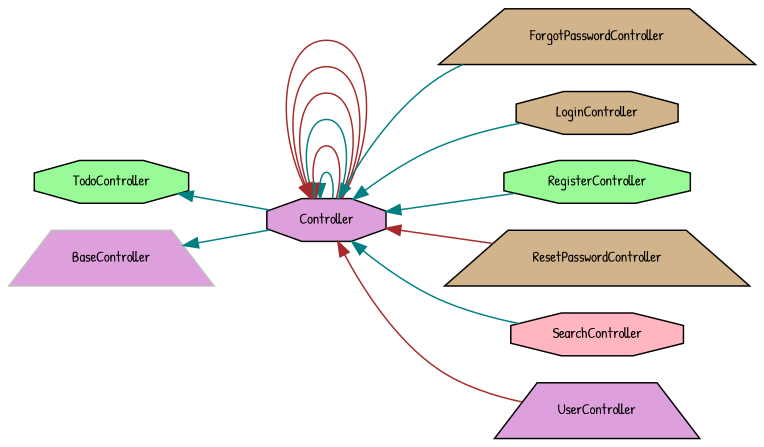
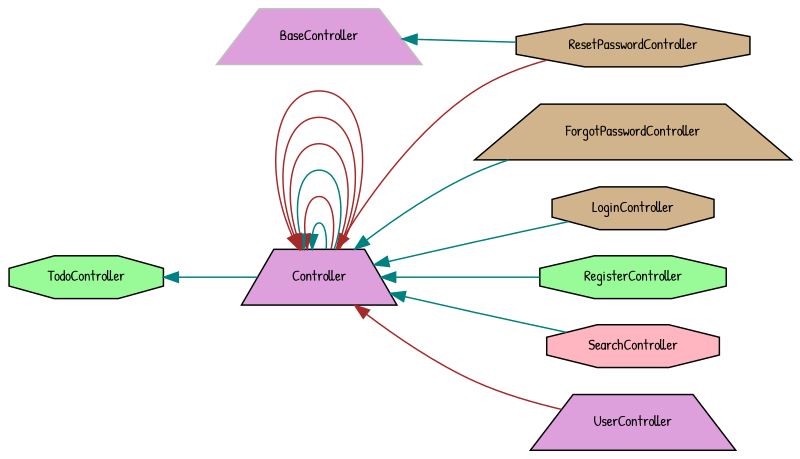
node "Controller": shape octagon -> trapezium
edge "Controller" -> "BaseController": now "ResetPasswordController" -> "BaseController"
node "ResetPasswordController": shape trapezium -> octagon
